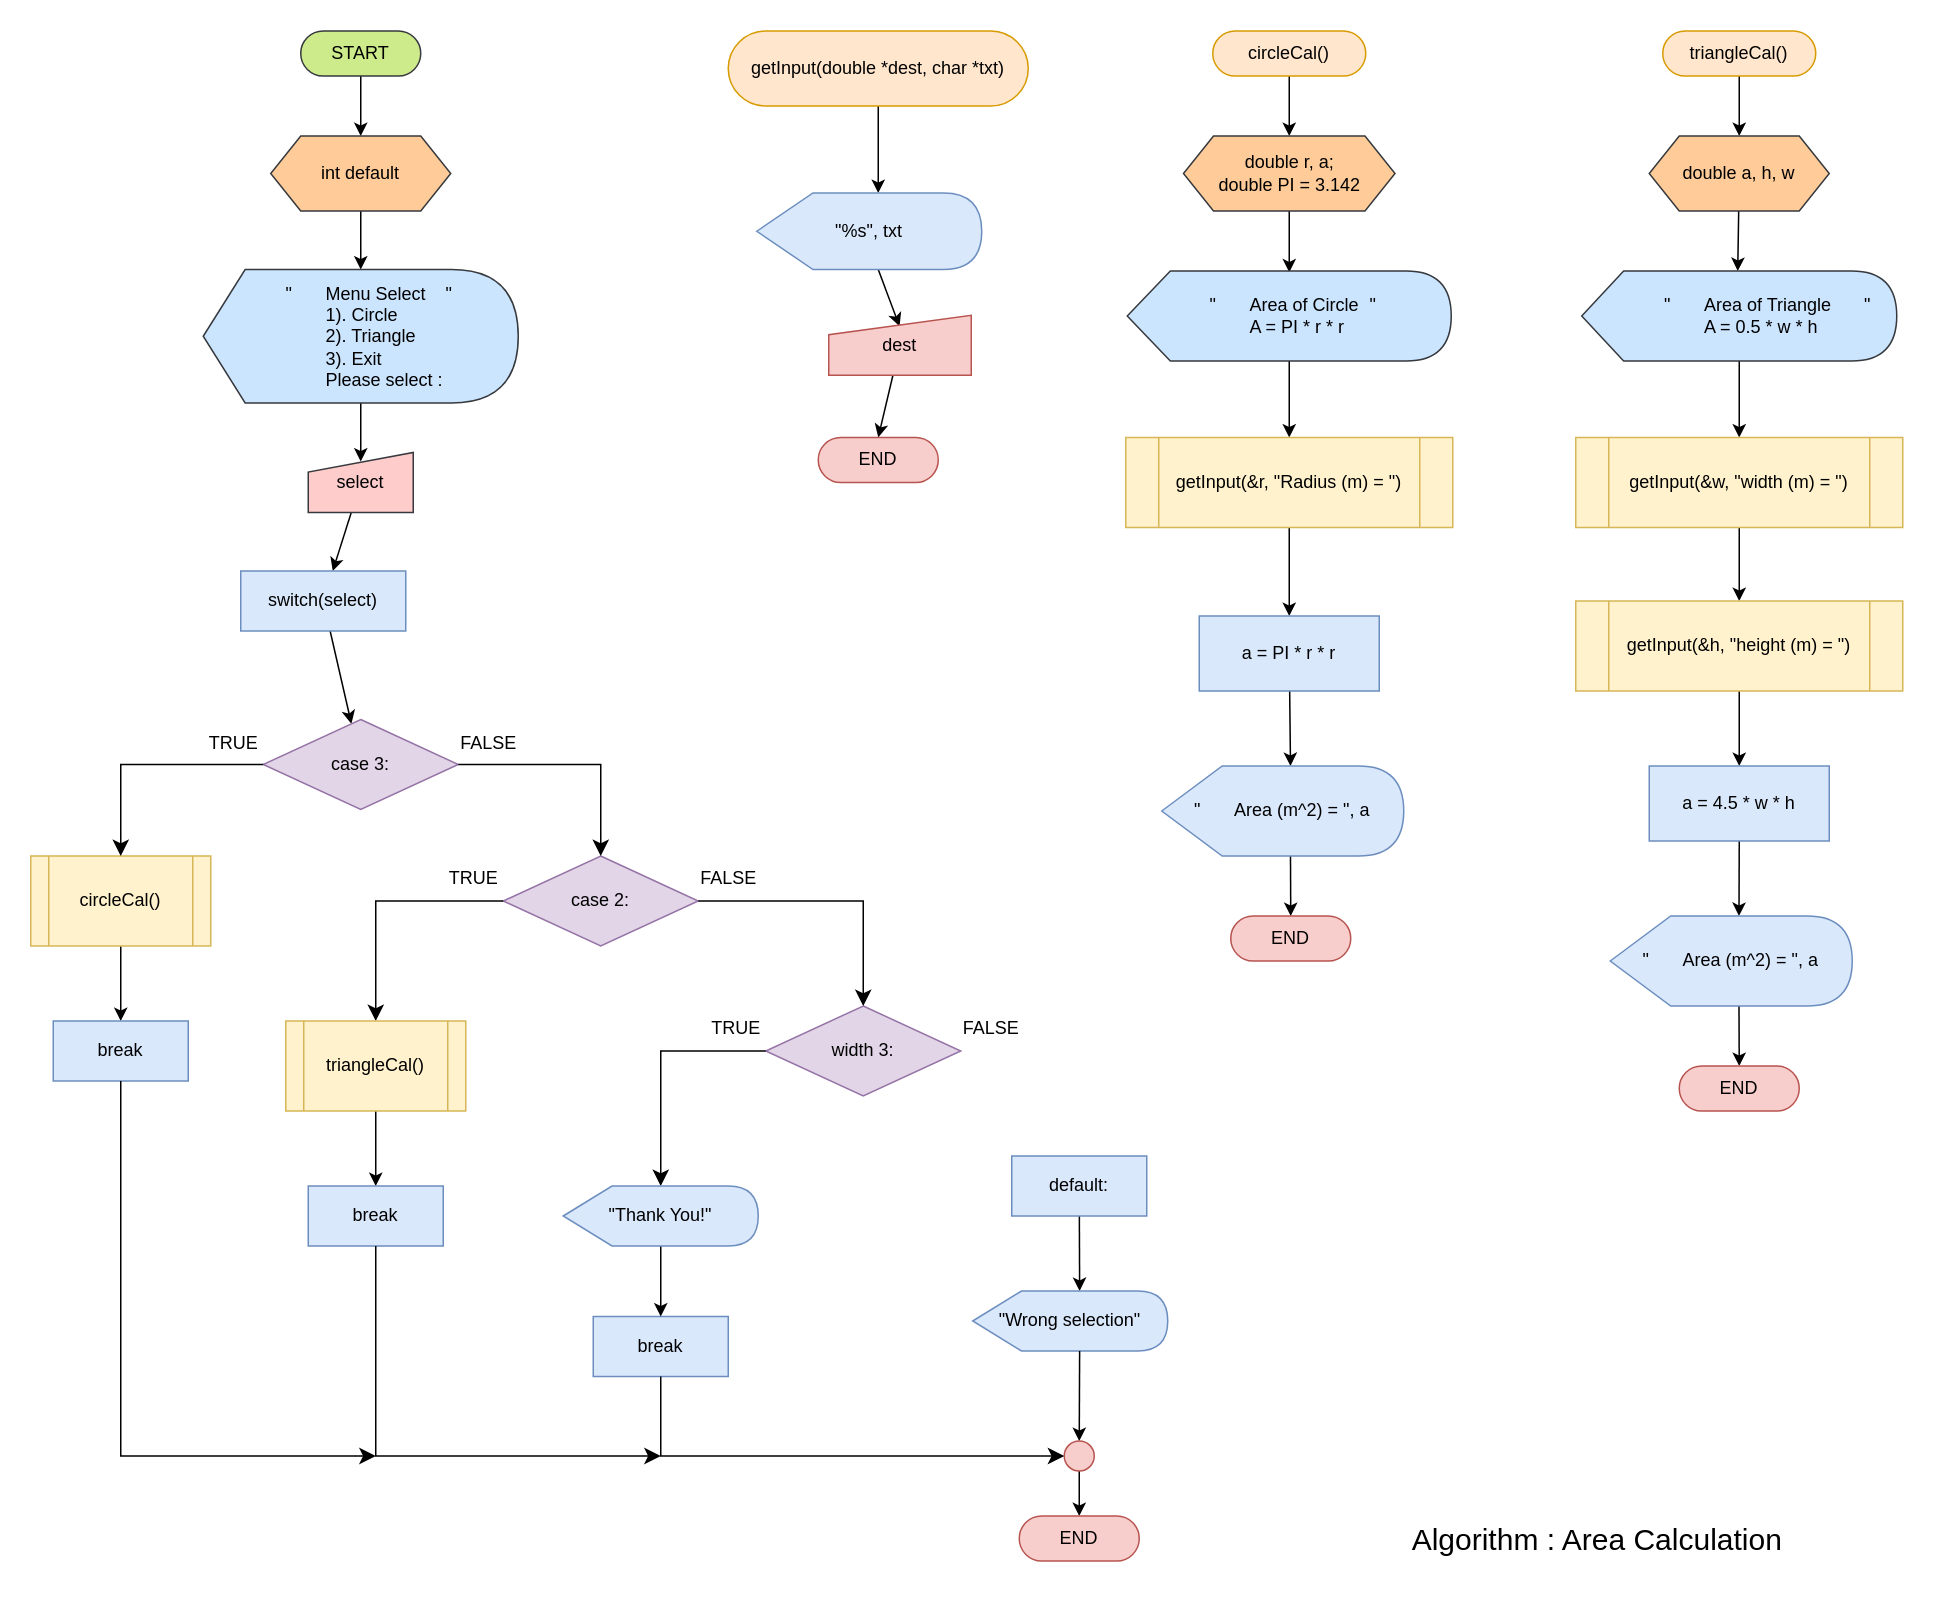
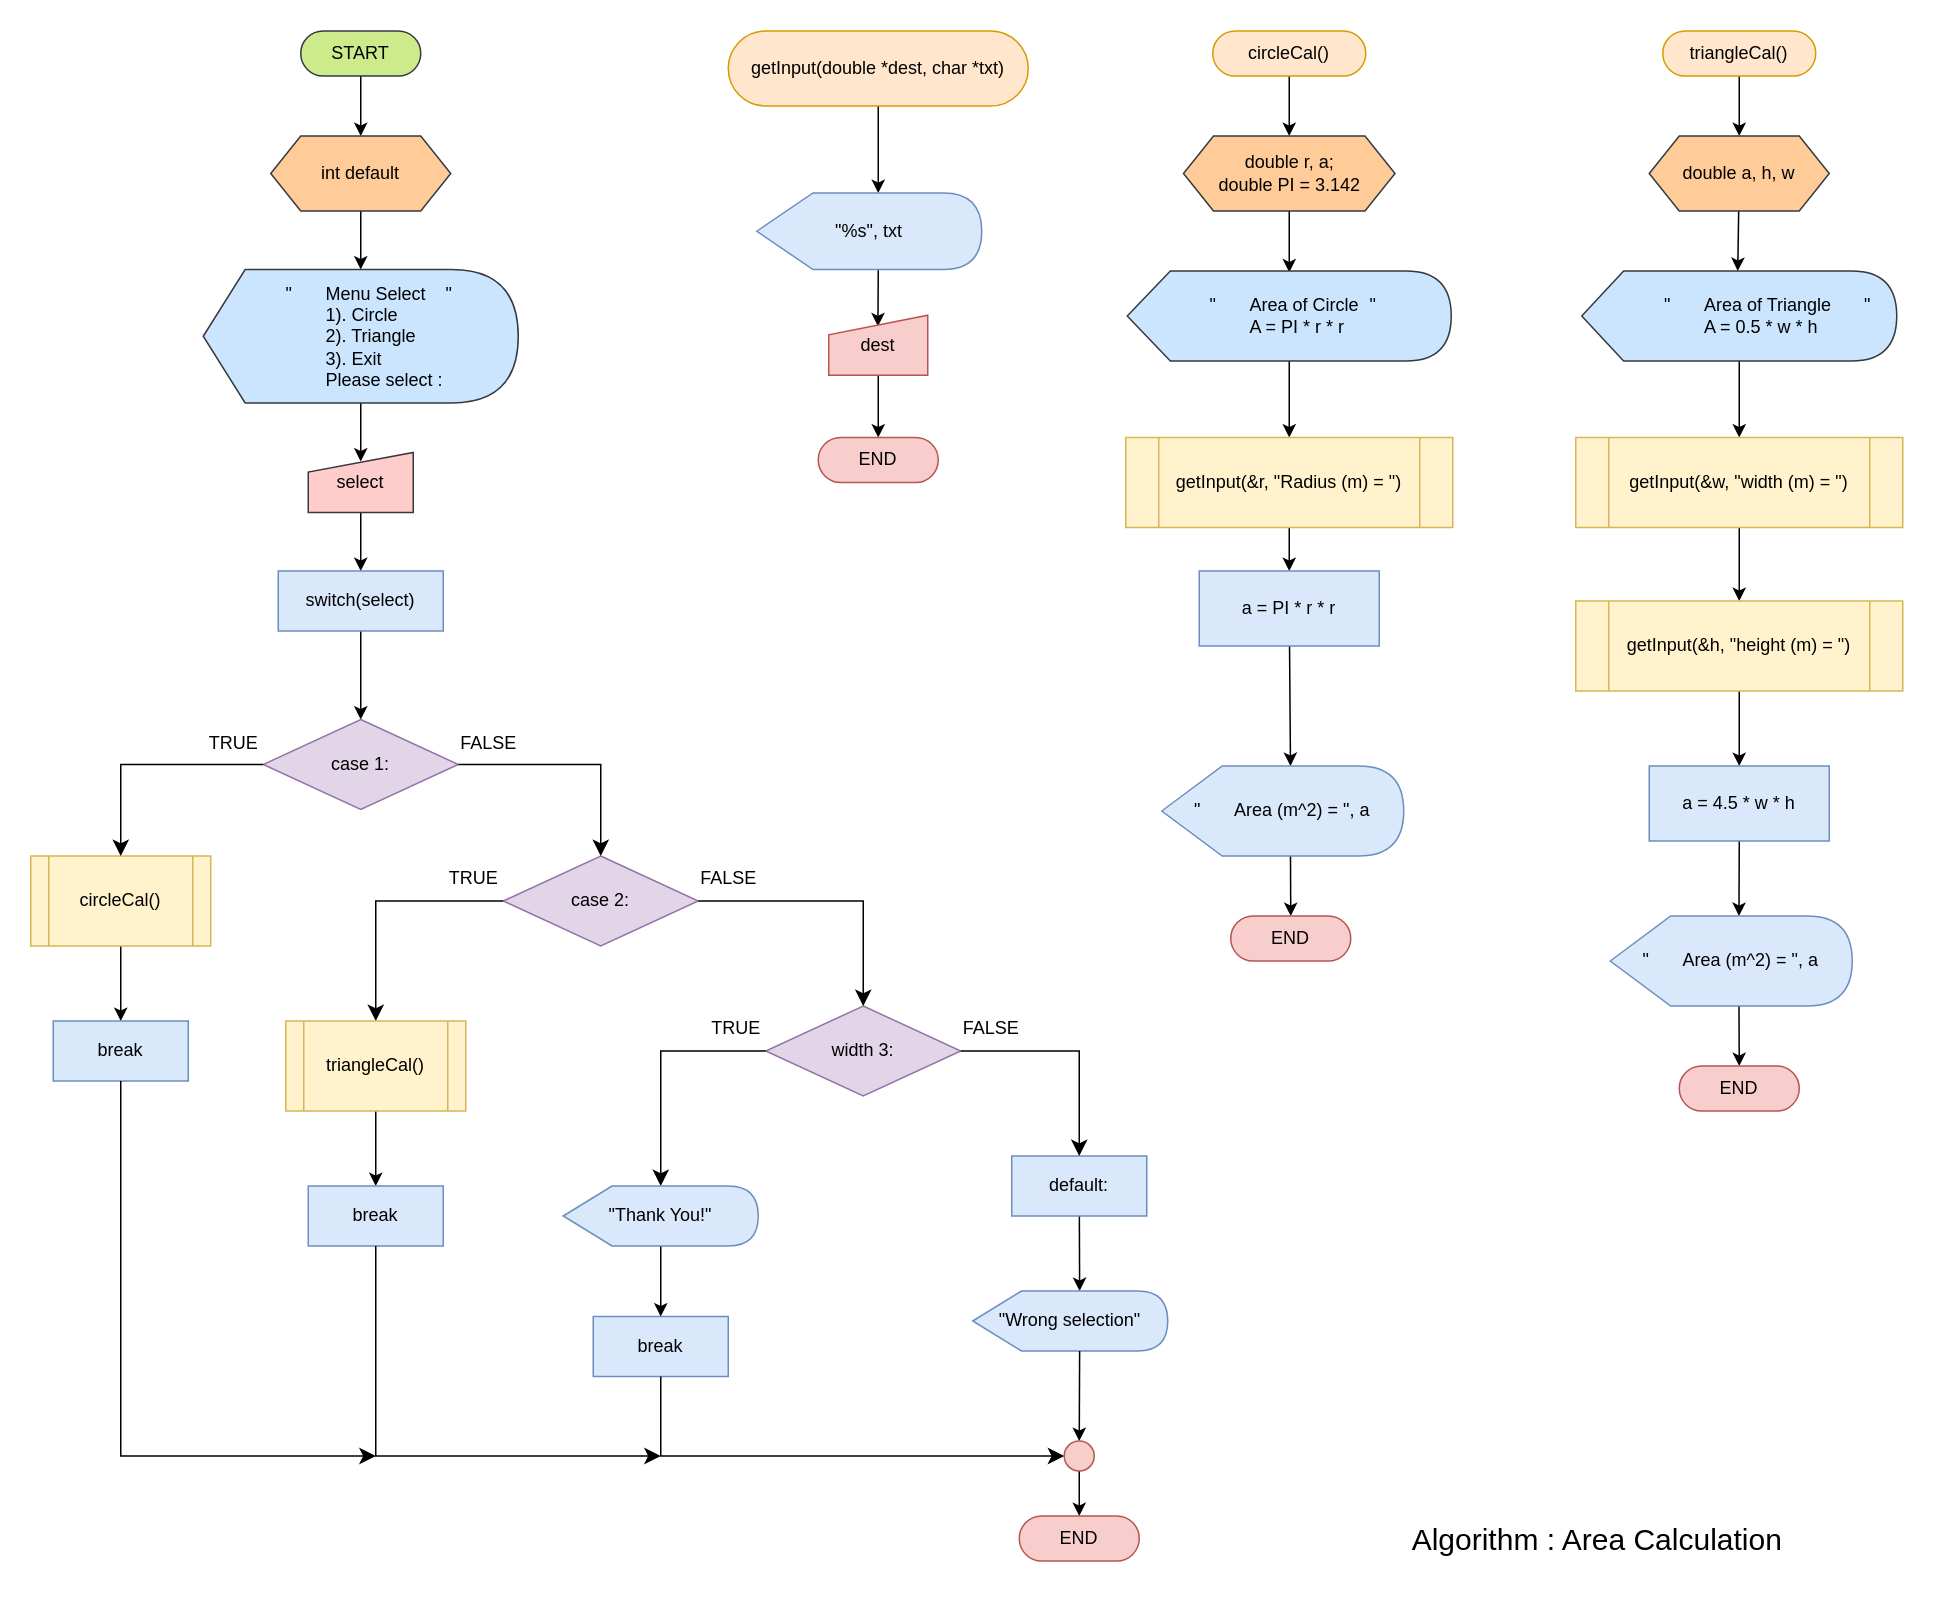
node "dest": size 143x60 -> 99x60
node "switch(select)": moved (323, 601) -> (361, 601)
node "a = PI * r * r": moved (1289, 653) -> (1289, 608)
node "case 3:": label "case 3:" -> "case 1:"
edge "width 3:" -> "default:": added
